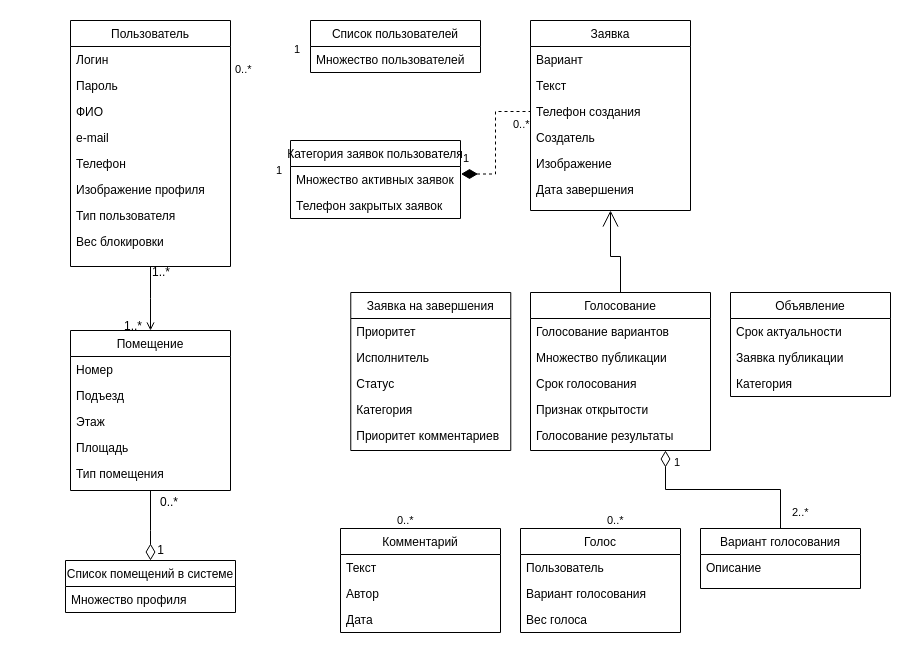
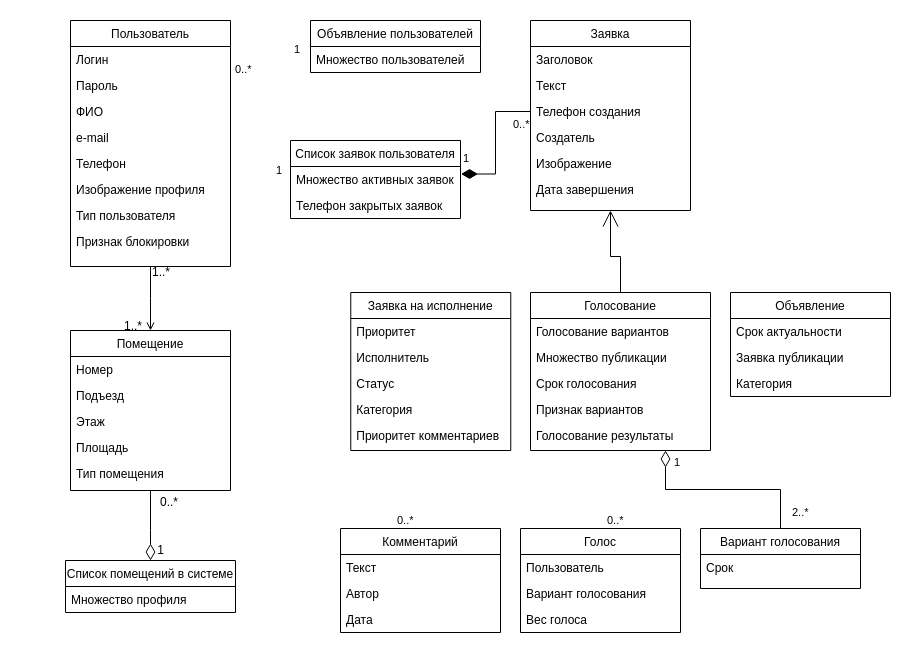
node "Список пользователей": label "Список пользователей" -> "Объявление пользователей"
node "Вариант": label "Вариант" -> "Заголовок"
edge "Телефон создания" -> "Множество активных заявок": style dashed -> solid
node "Категория заявок пользователя": label "Категория заявок пользователя" -> "Список заявок пользователя"
node "Вес блокировки": label "Вес блокировки" -> "Признак блокировки"
node "Заявка на завершения": label "Заявка на завершения" -> "Заявка на исполнение"
node "Признак открытости": label "Признак открытости" -> "Признак вариантов"
node "Описание": label "Описание" -> "Срок"
